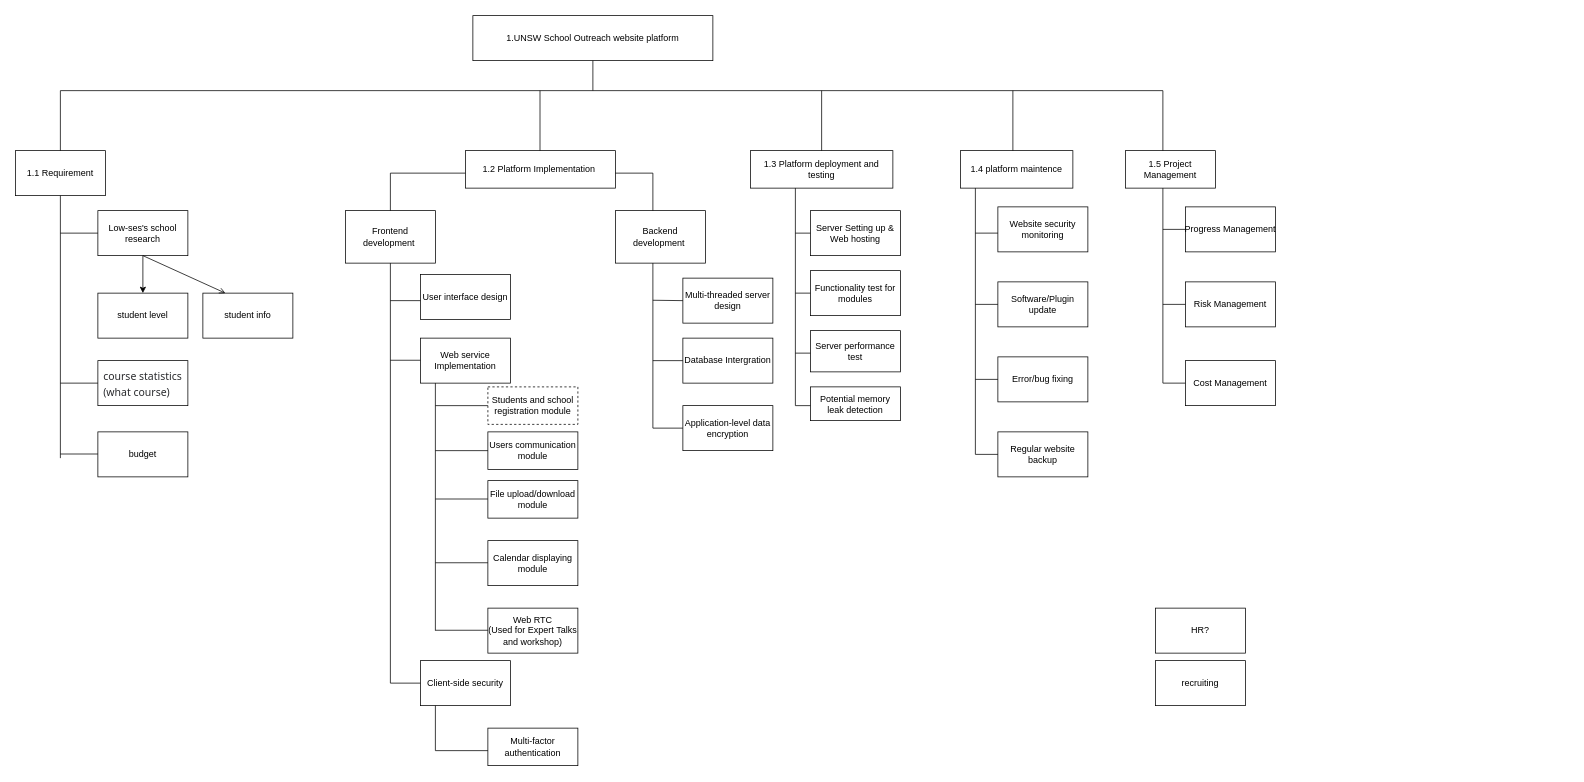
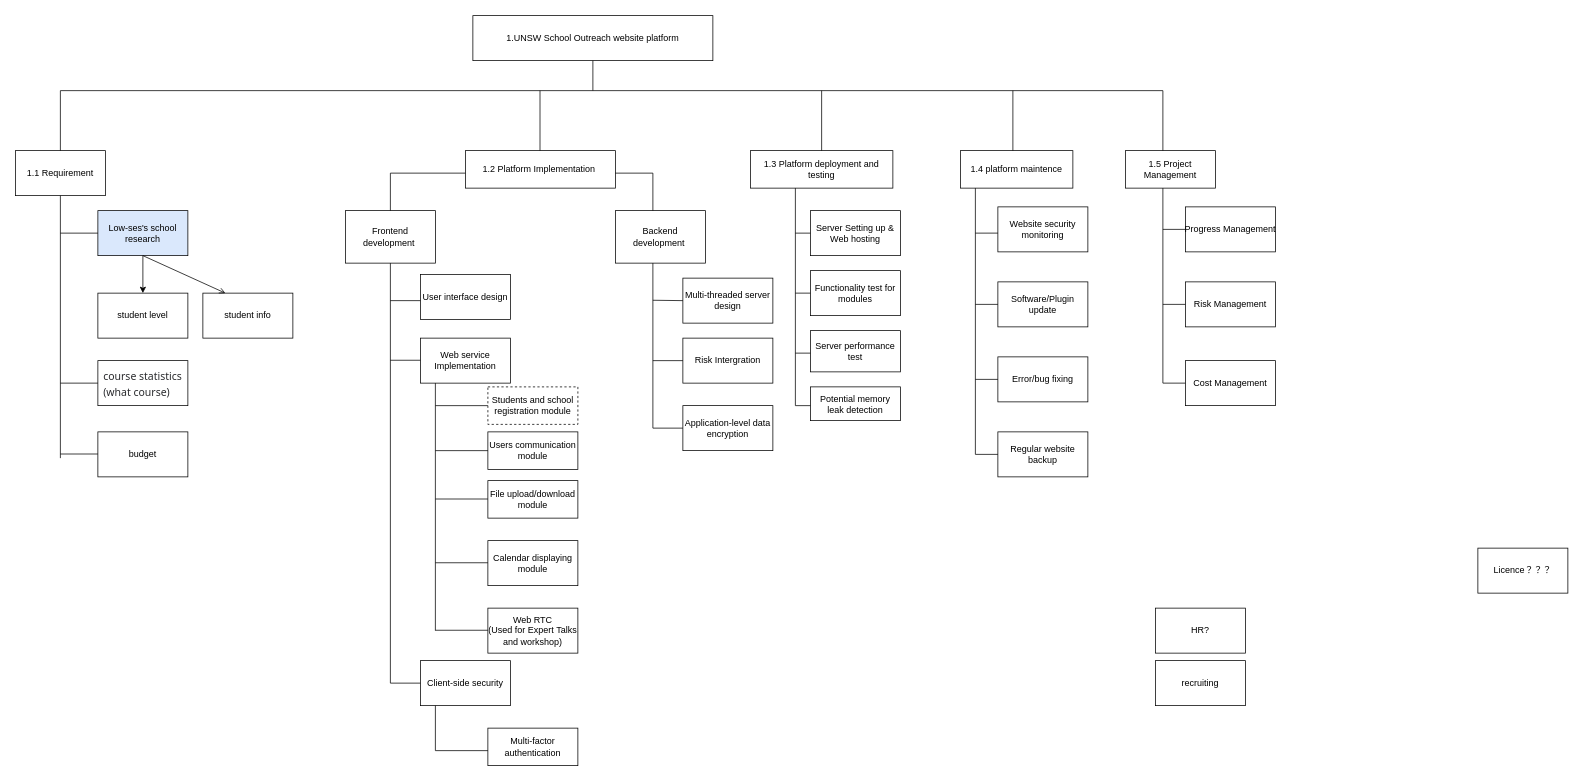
node "Low-ses's school research": fillcolor #ffffff -> #dae8fc
node "Database Intergration": label "Database Intergration" -> "Risk Intergration"
node "Licence？？？": added
